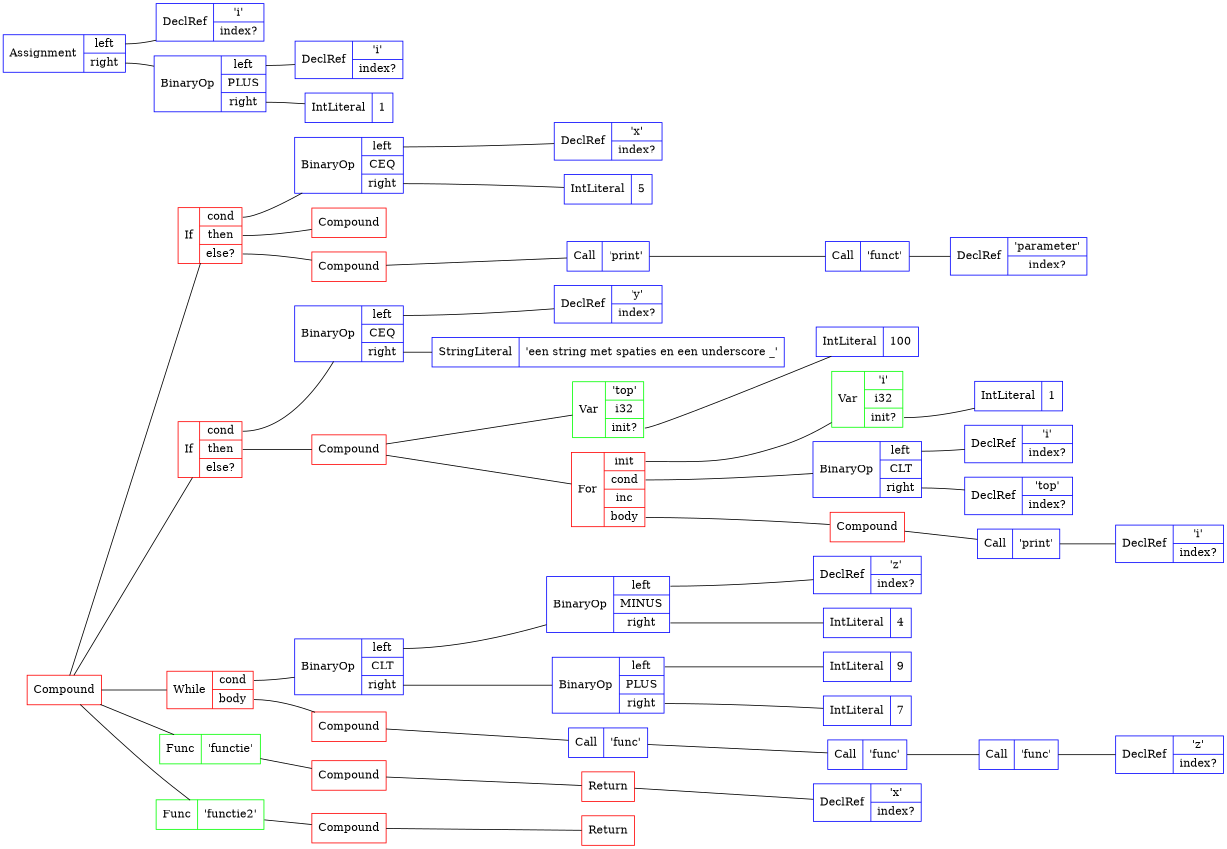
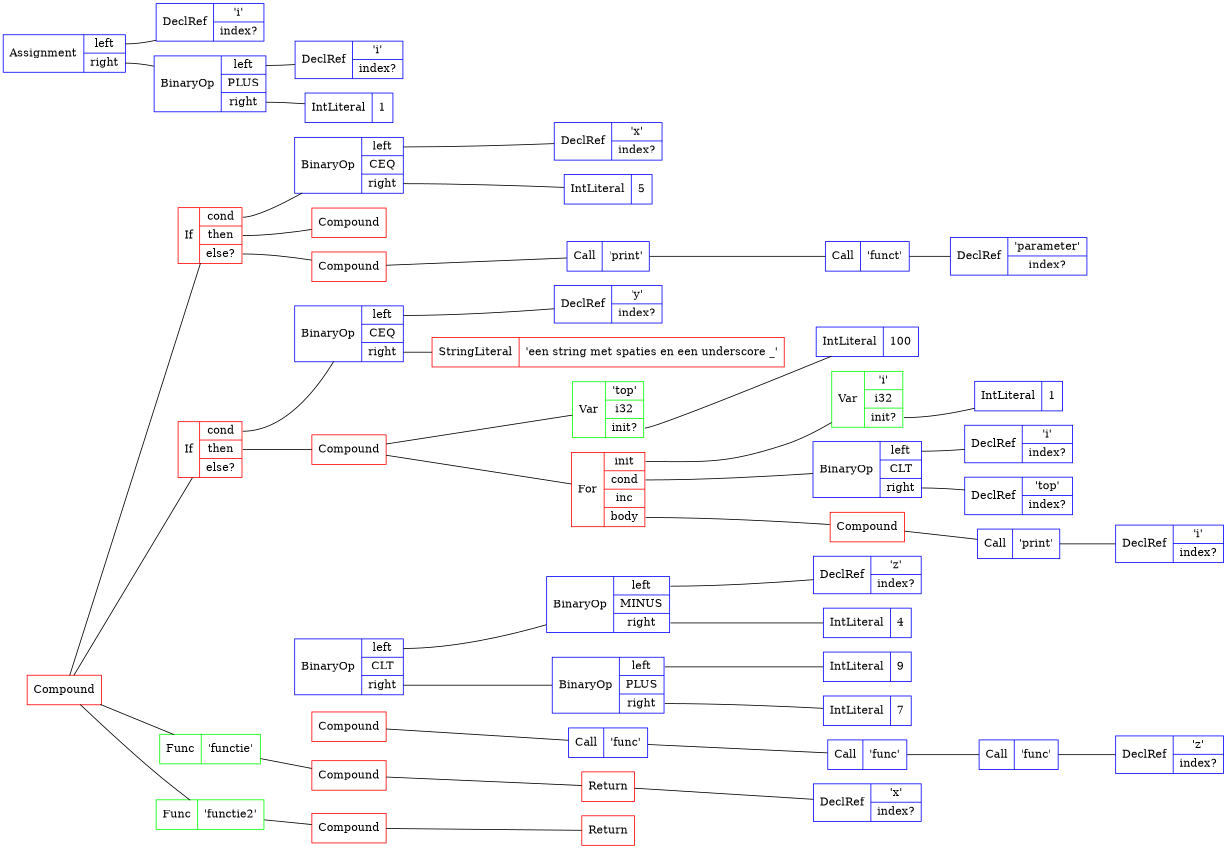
node "StringLiteral": color blue -> red
node "While": removed
